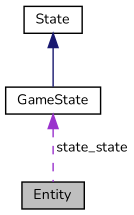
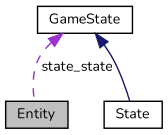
edge "GameState" -> "State": reversed
